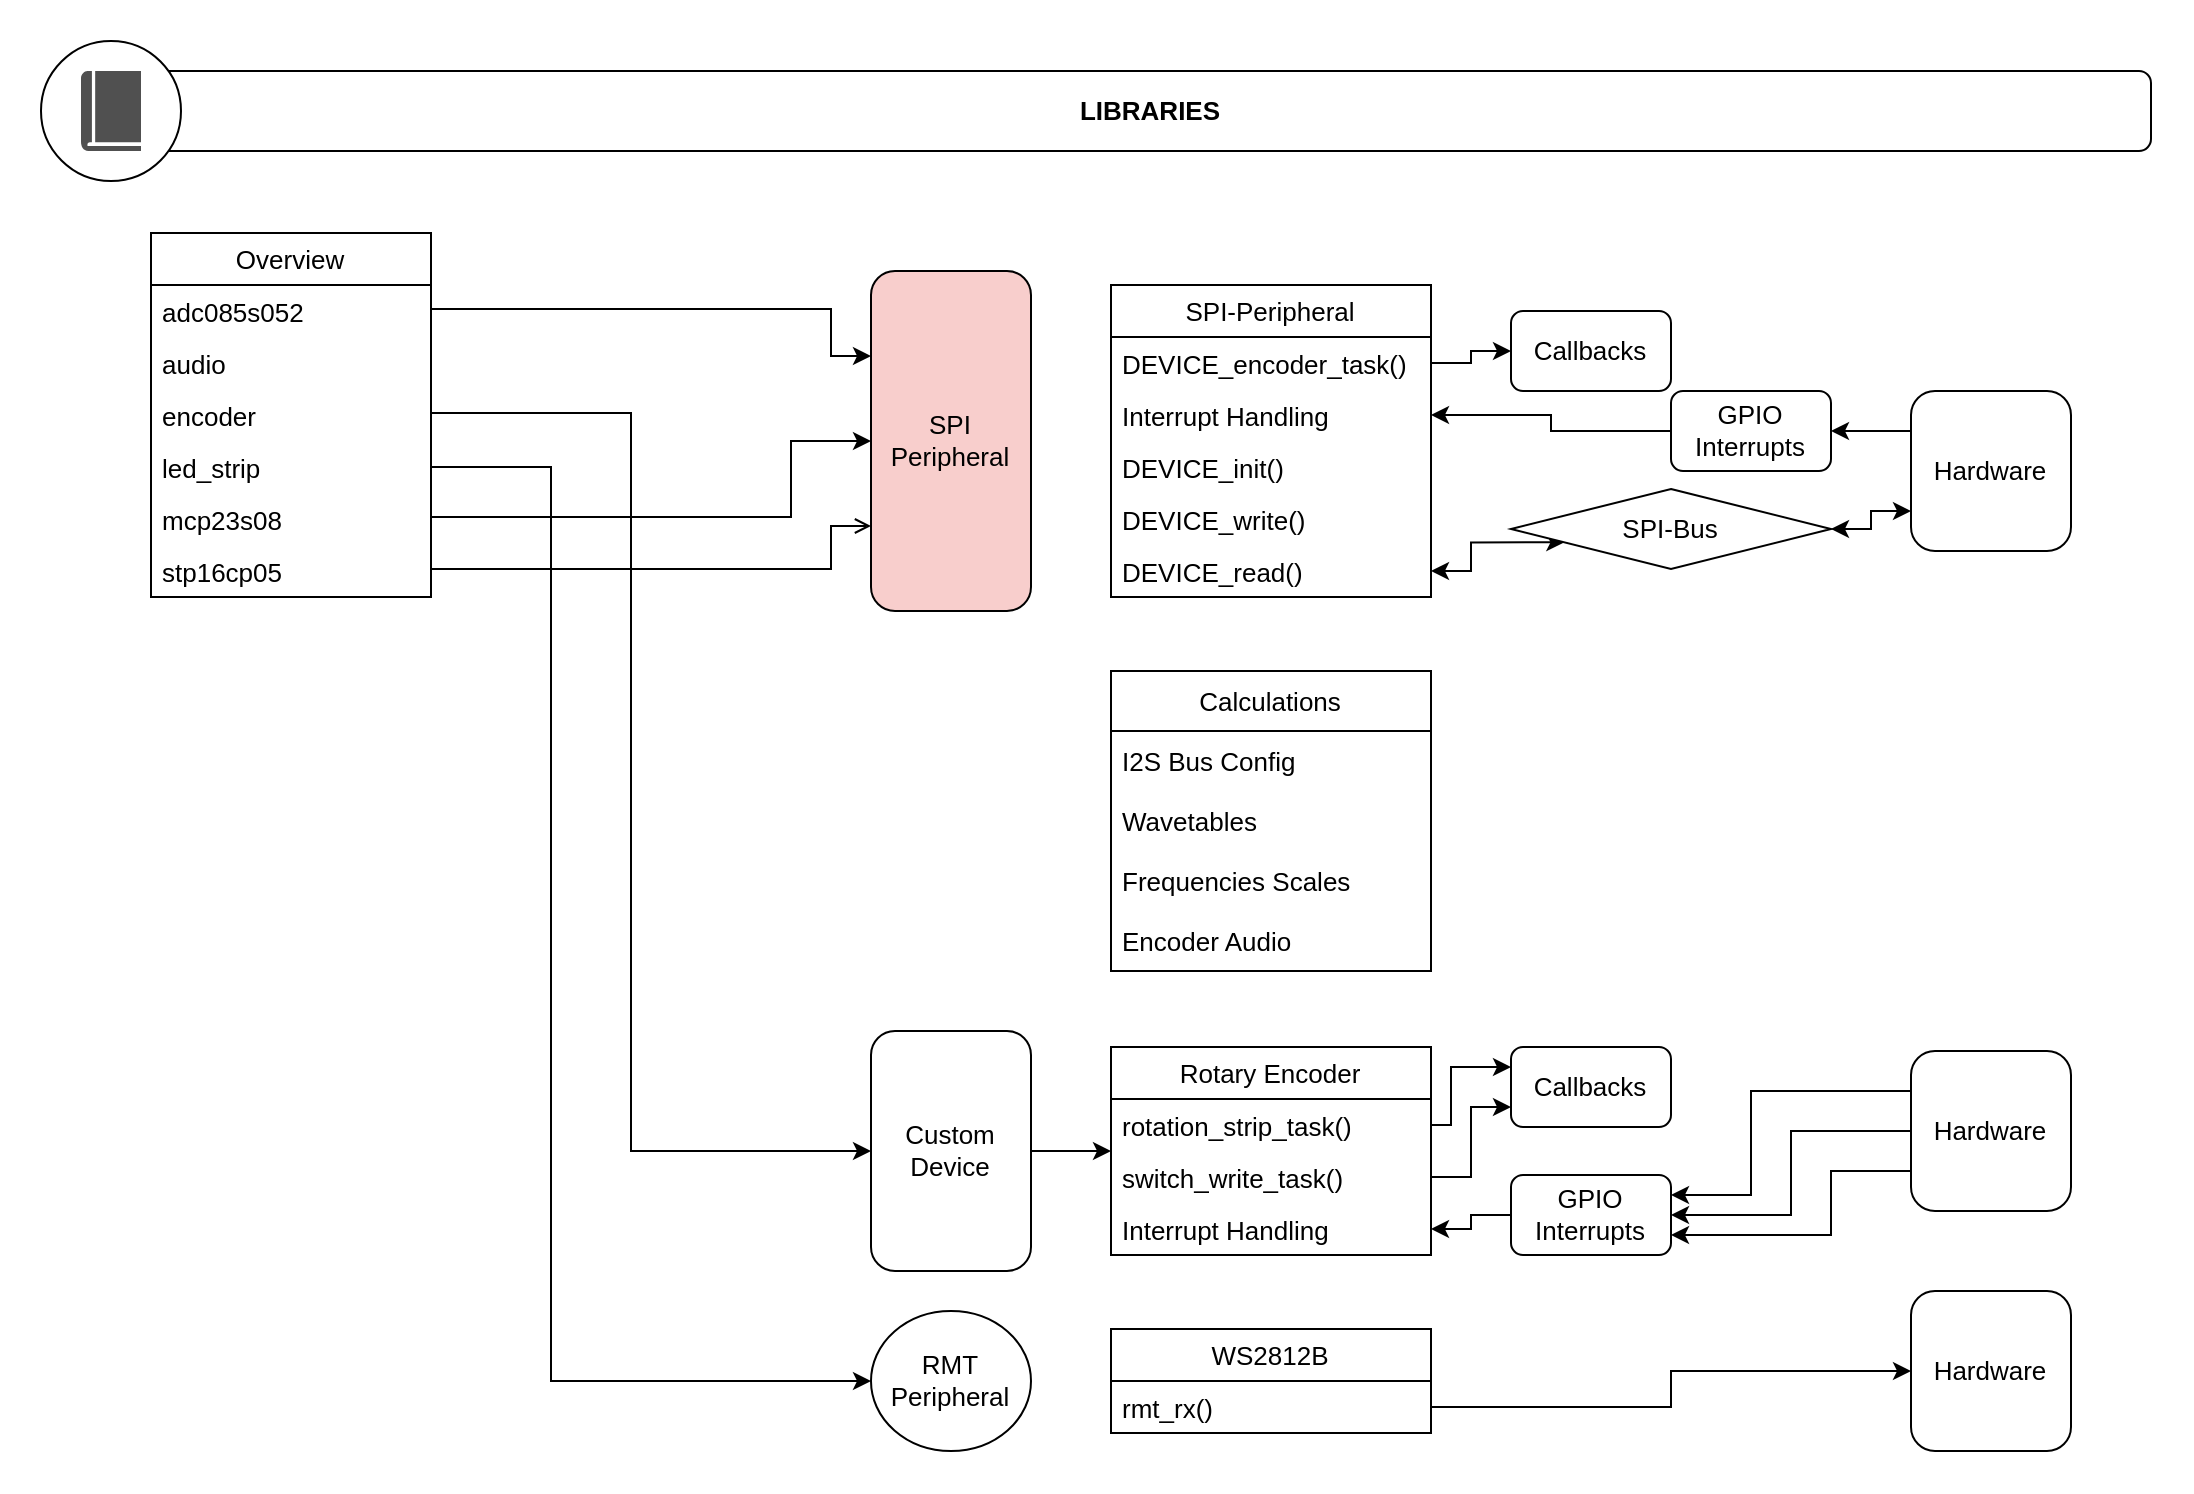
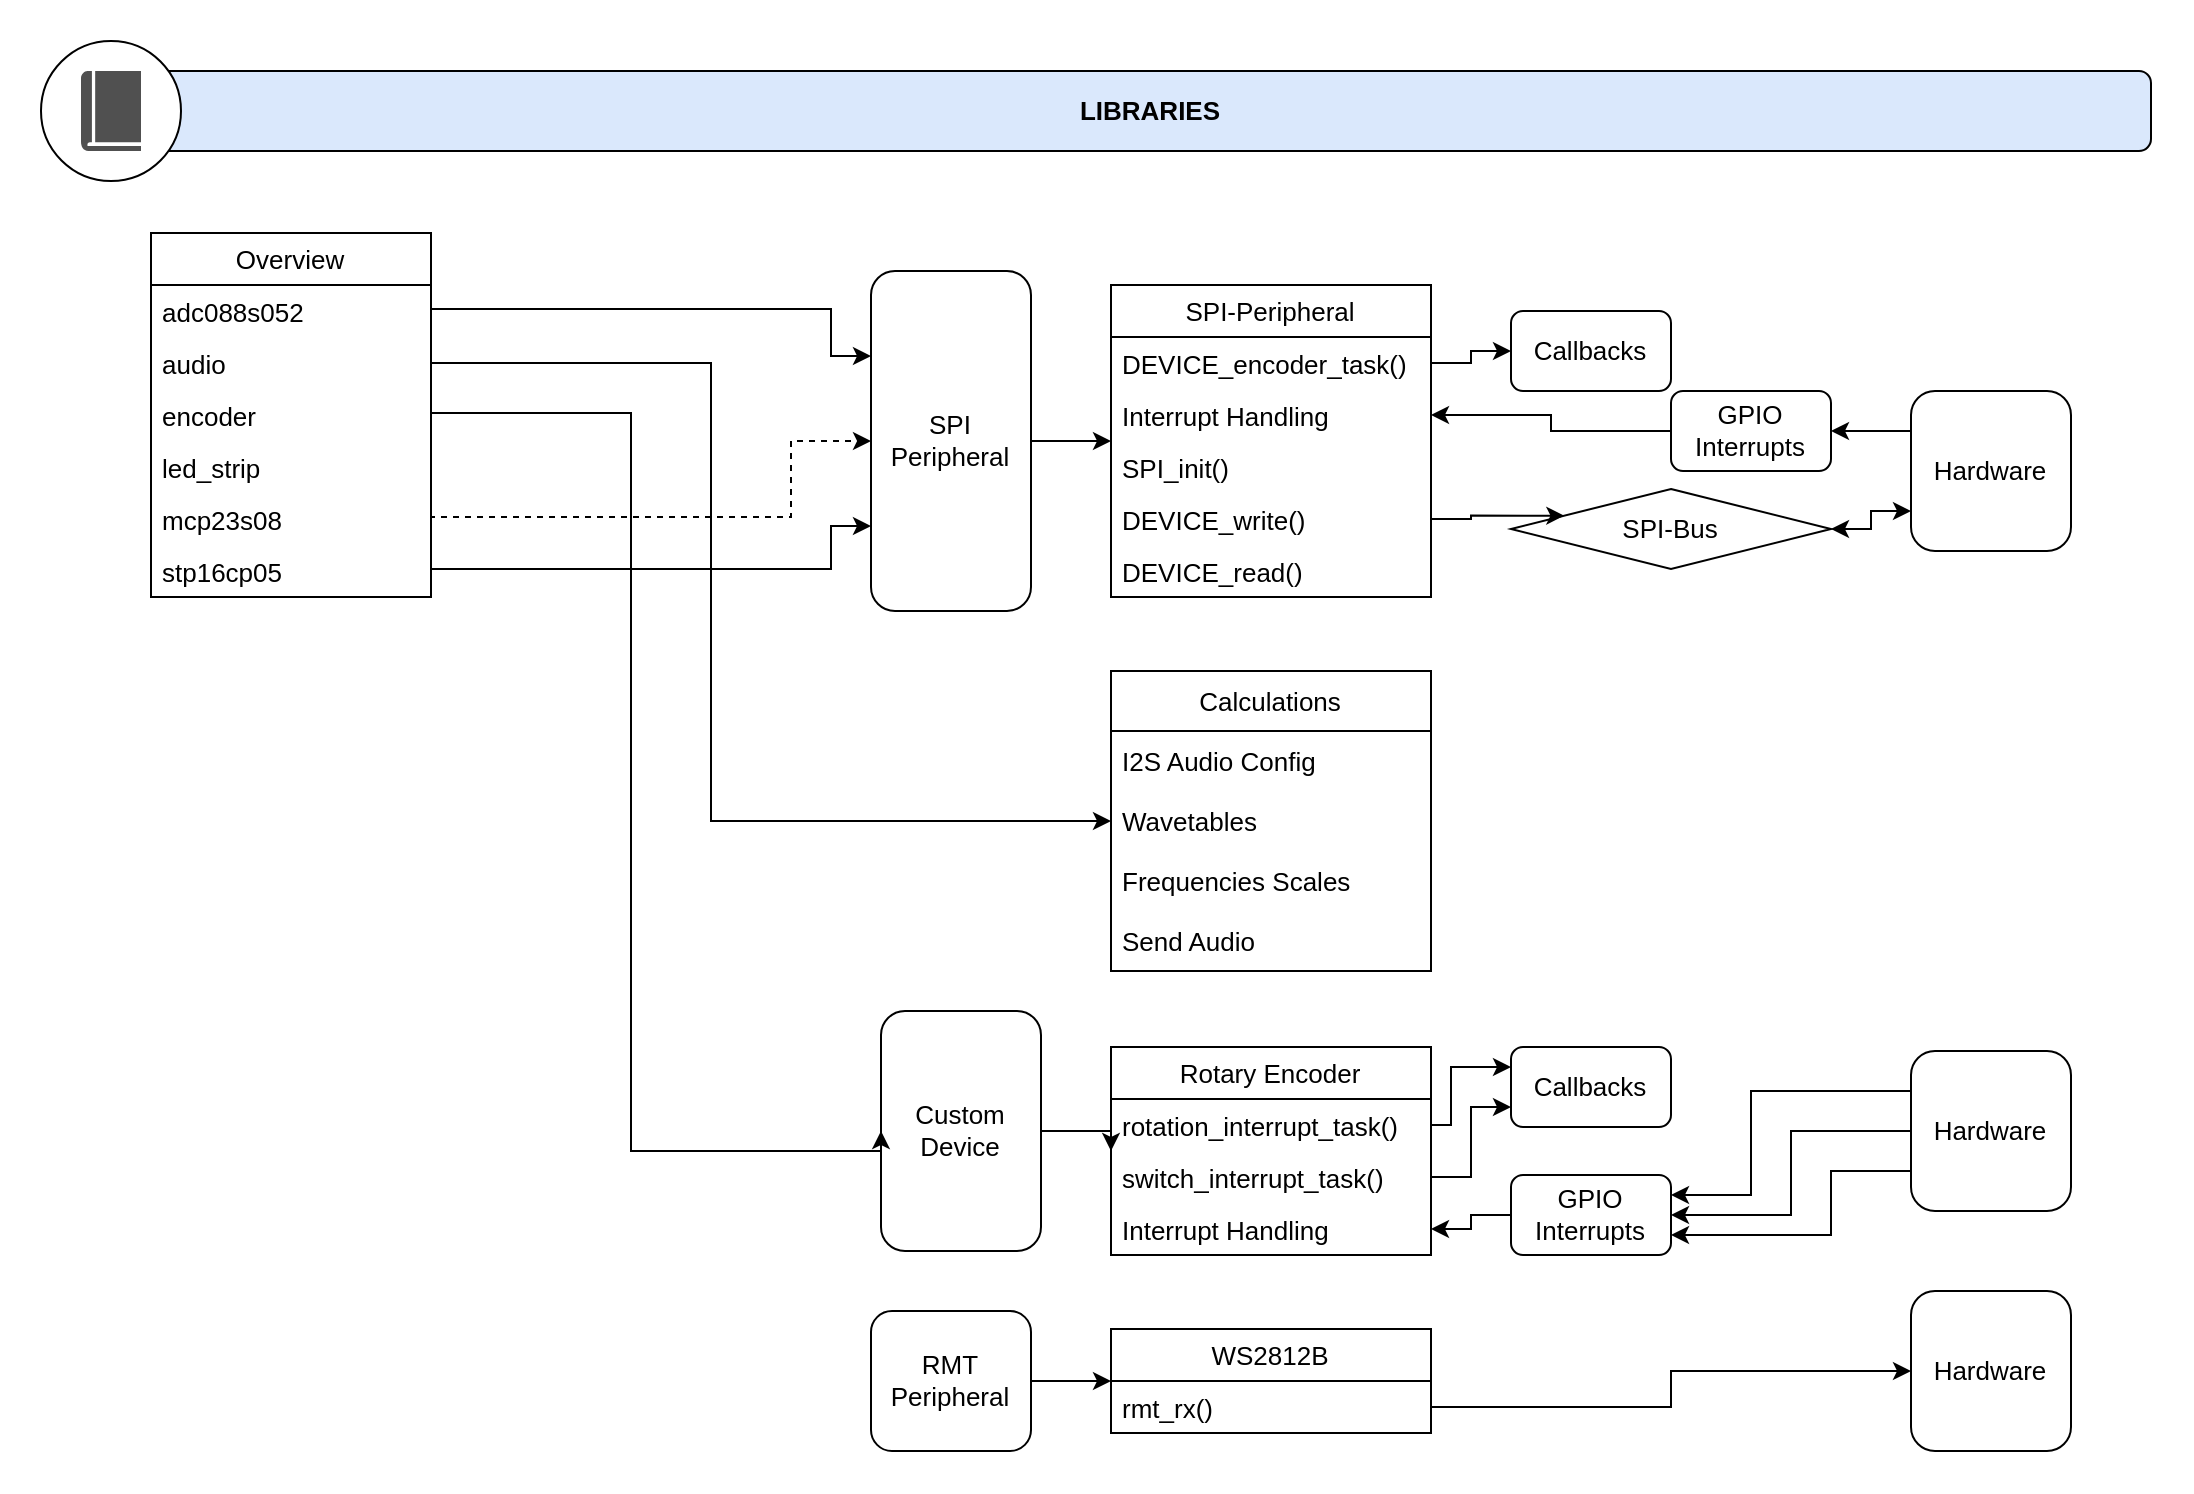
node "LIBRARIES": fillcolor #ffffff -> #dae8fc
node "adc085s052": label "adc085s052" -> "adc088s052"
node "SPIPeripheral": fillcolor #f8cecc -> #ffffff
edge "SPIPeripheral" -> "SPI-Peripheral": added
node "DEVICE_init()": label "DEVICE_init()" -> "SPI_init()"
edge "DEVICE_write()" -> "SPI-Bus": added
edge "mcp23s08" -> "SPIPeripheral": style solid -> dashed
edge "stp16cp05" -> "SPIPeripheral": arrowhead open -> classic
edge "SPI-Bus" -- "DEVICE_read()": removed
edge "audio" -> "Wavetables": added
node "I2S Bus Config": label "I2S Bus Config" -> "I2S Audio Config"
node "Encoder Audio": label "Encoder Audio" -> "Send Audio"
edge "led_strip" -> "RMTPeripheral": removed
node "rotation_strip_task()": label "rotation_strip_task()" -> "rotation_interrupt_task()"
node "Custom Device": moved (951, 1151) -> (961, 1131)
node "switch_write_task()": label "switch_write_task()" -> "switch_interrupt_task()"
node "RMTPeripheral": shape ellipse -> rounded rectangle
edge "RMTPeripheral" -> "WS2812B": added
